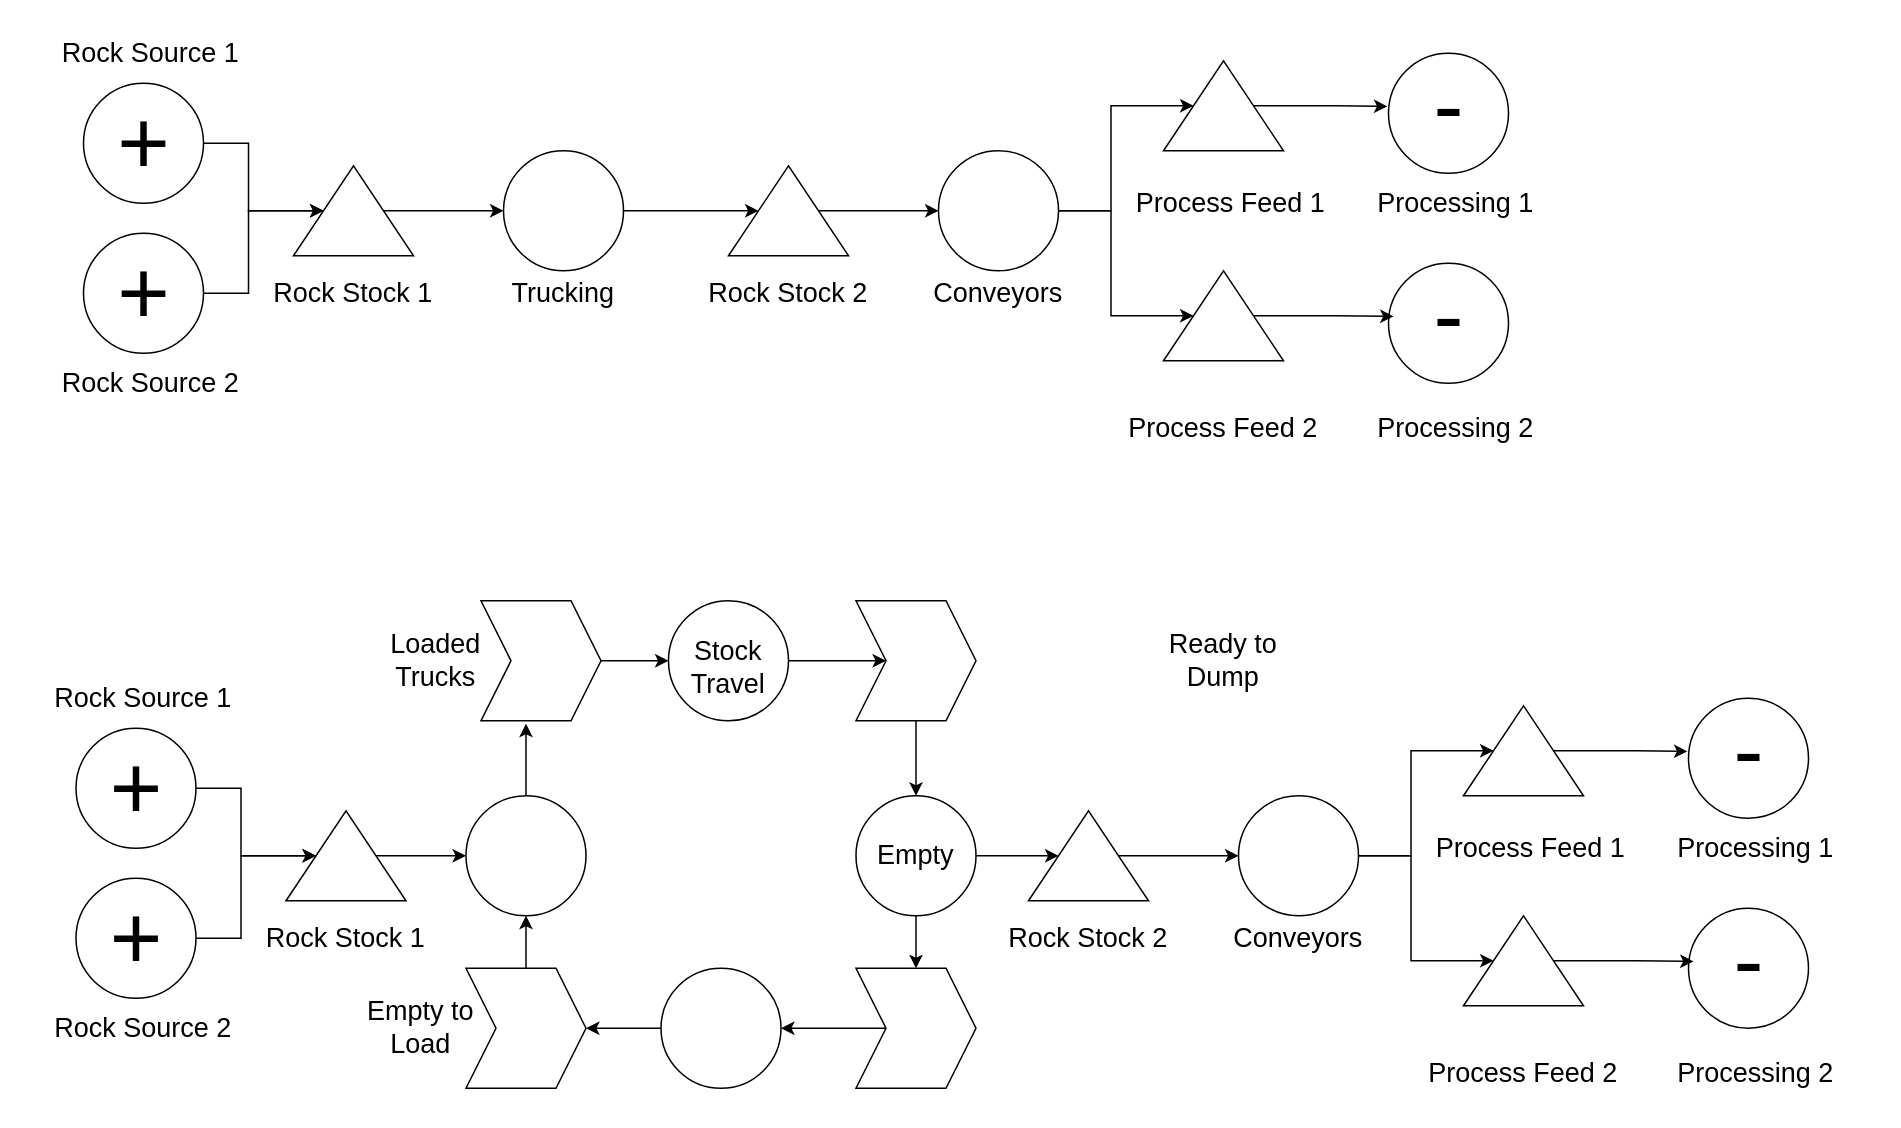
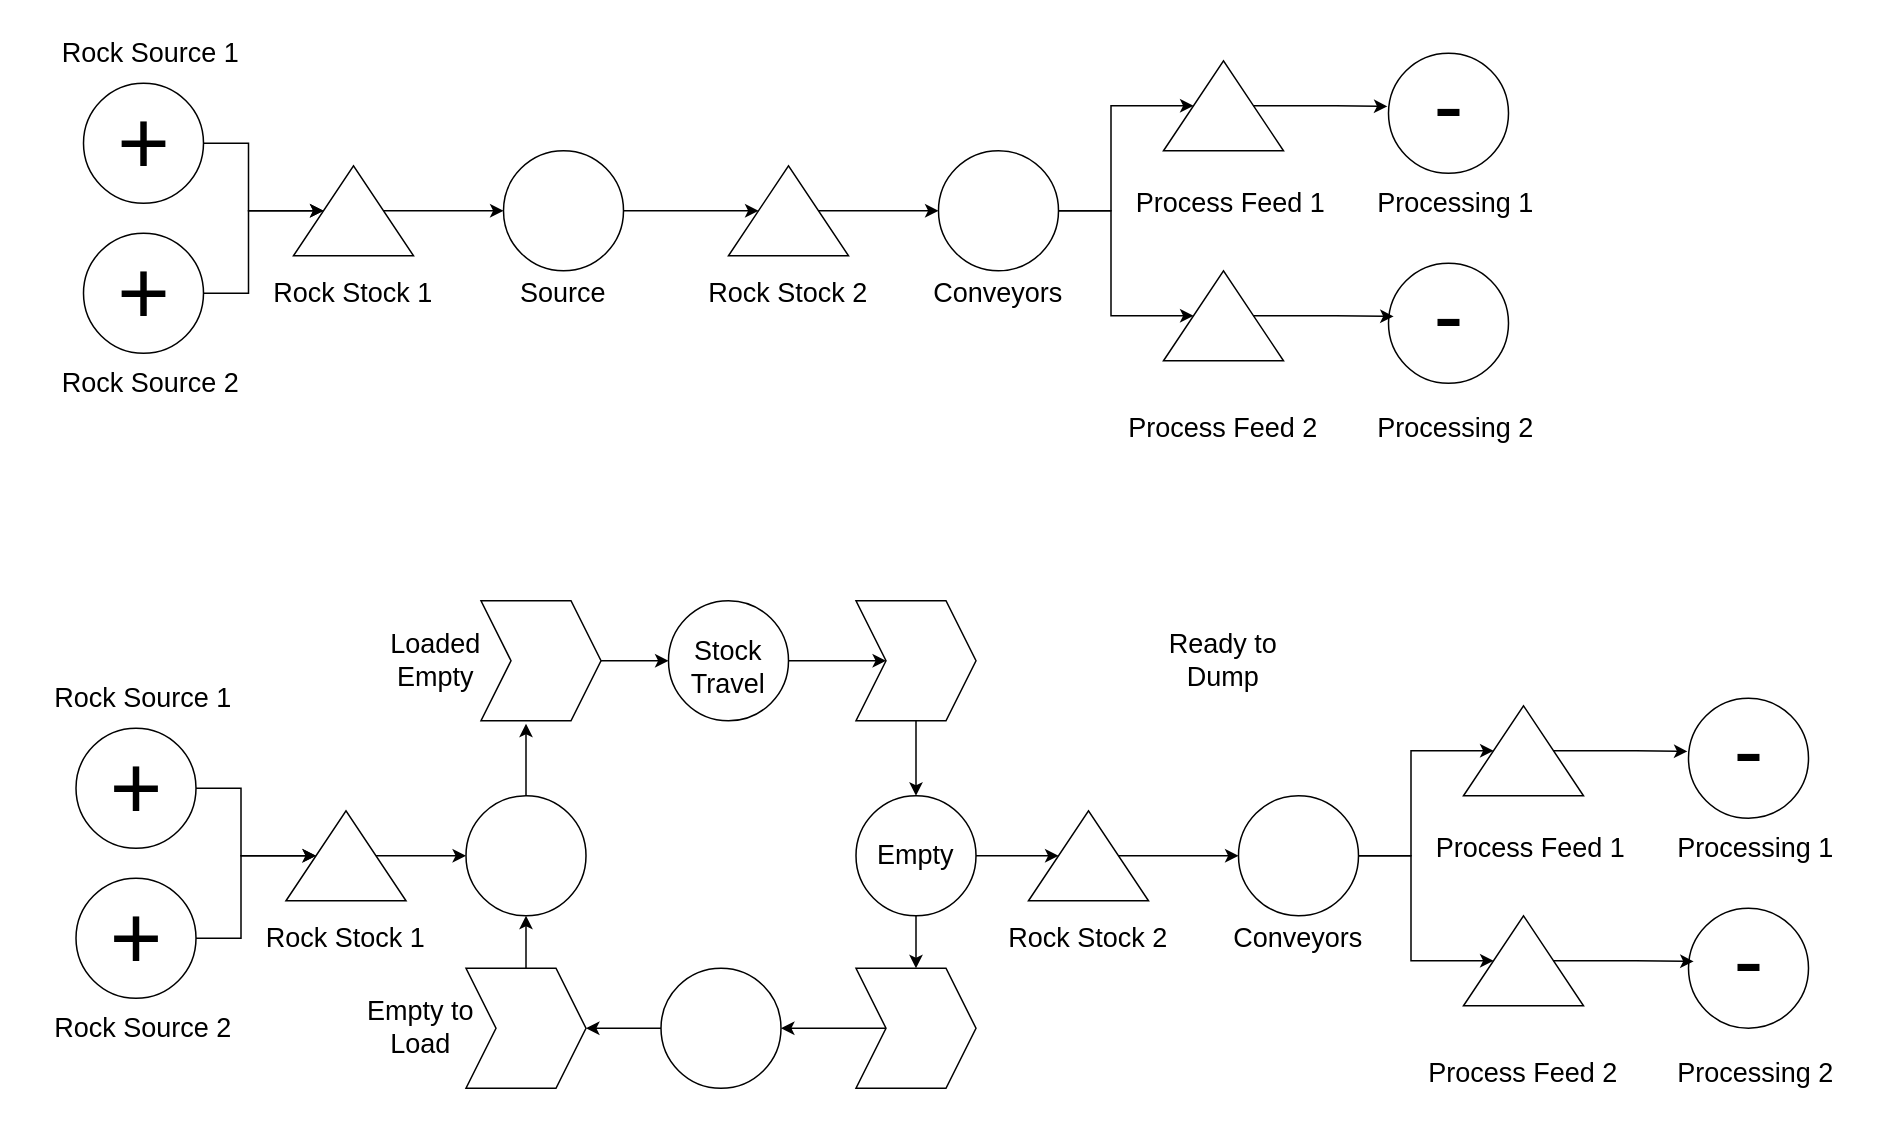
node "Trucking": label "Trucking" -> "Source"
node "Loaded Trucks": label "Loaded Trucks" -> "Loaded Empty"
